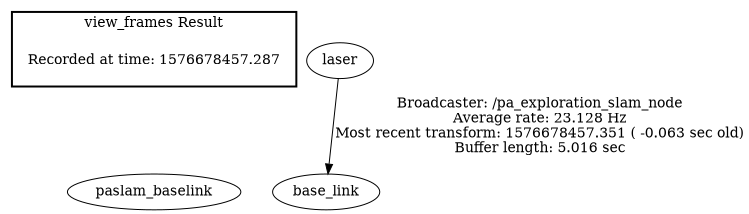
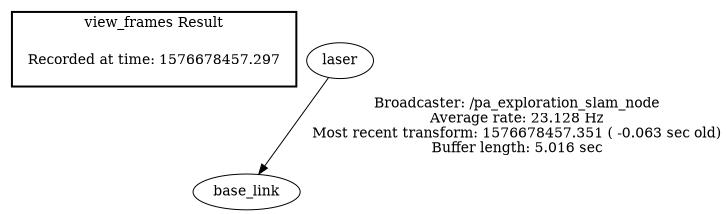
node "Recorded at time: 1576678457.287": label "Recorded at time: 1576678457.287" -> "Recorded at time: 1576678457.297"
node "paslam_baselink": removed
